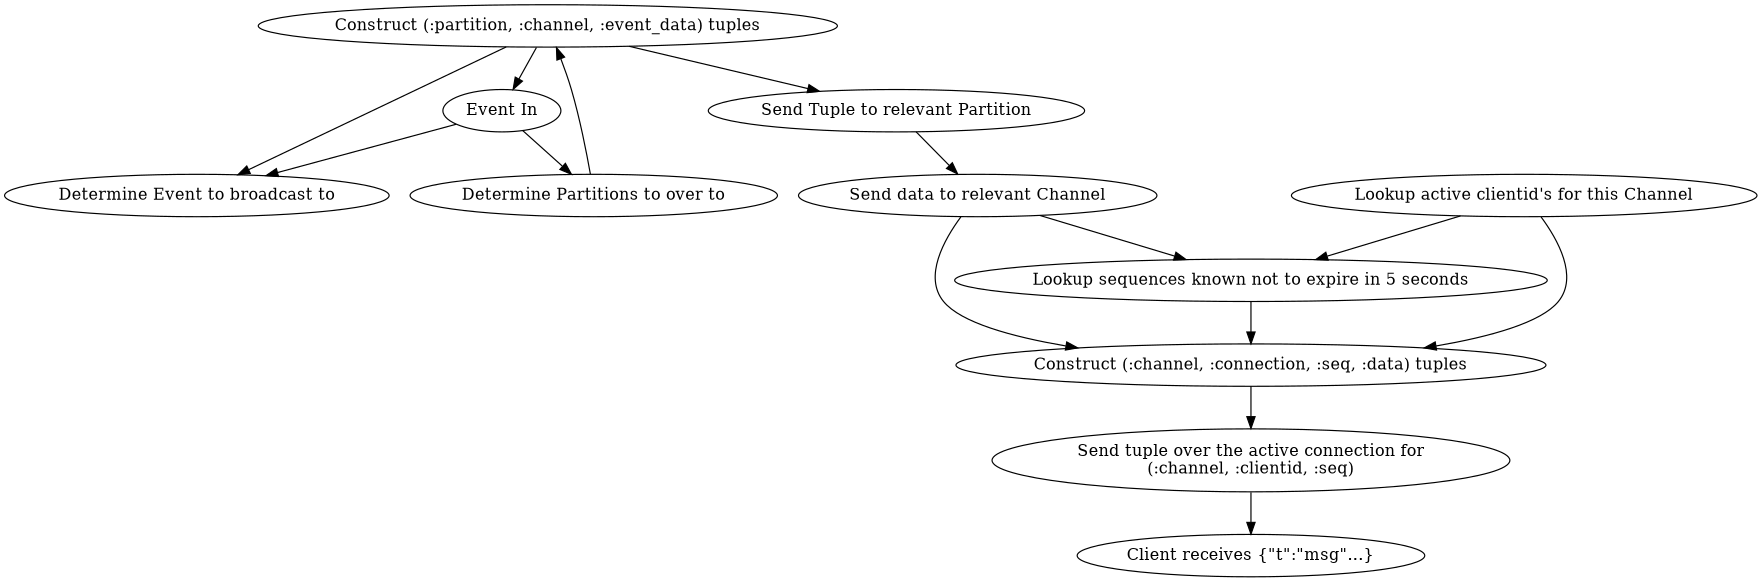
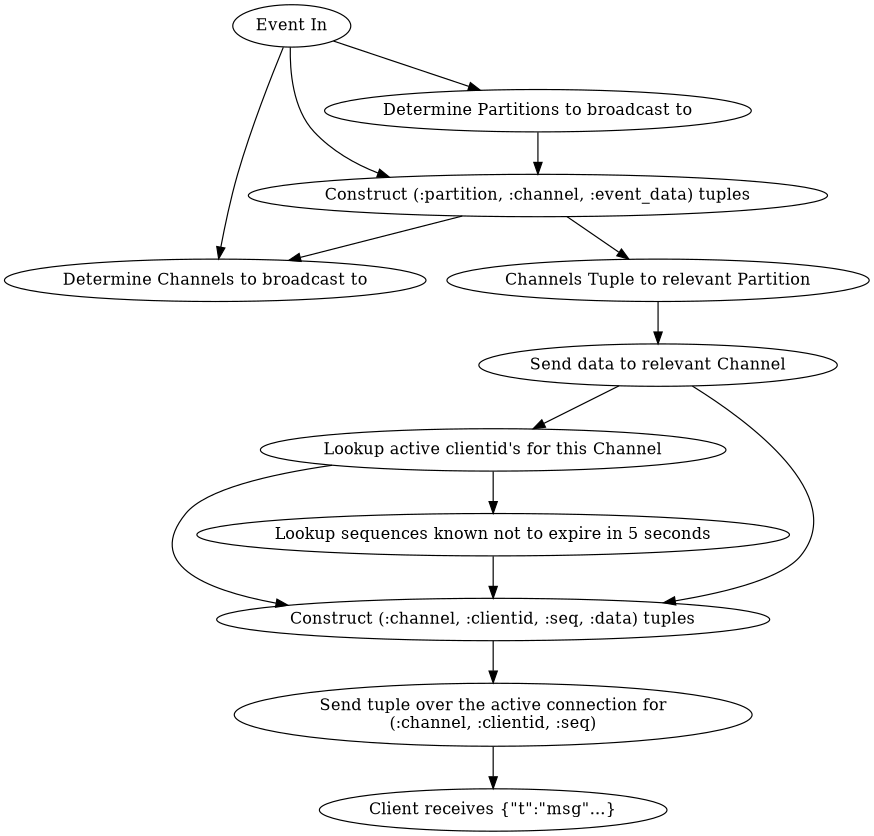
edge "Construct (:partition, :channel, :event_data) tuples" -> "Event In": reversed
node "Send Tuple to relevant Partition": label "Send Tuple to relevant Partition" -> "Channels Tuple to relevant Partition"
node "Determine Event to broadcast to": label "Determine Event to broadcast to" -> "Determine Channels to broadcast to"
node "Determine Partitions to over to": label "Determine Partitions to over to" -> "Determine Partitions to broadcast to"
edge "Send data to relevant Channel" -> "Lookup sequences known not to expire in 5 seconds": now "Send data to relevant Channel" -> "Lookup active clientid's for this Channel"
node "Construct (:channel, :connection, :seq, :data) tuples": label "Construct (:channel, :connection, :seq, :data) tuples" -> "Construct (:channel, :clientid, :seq, :data) tuples"
